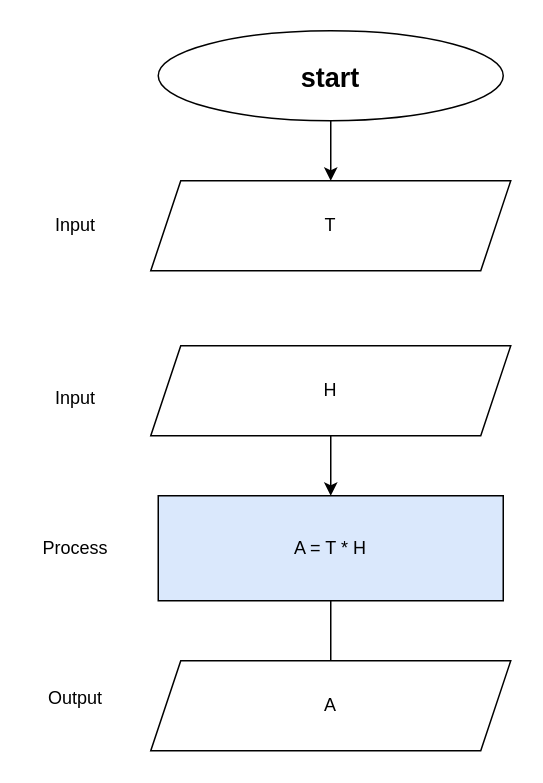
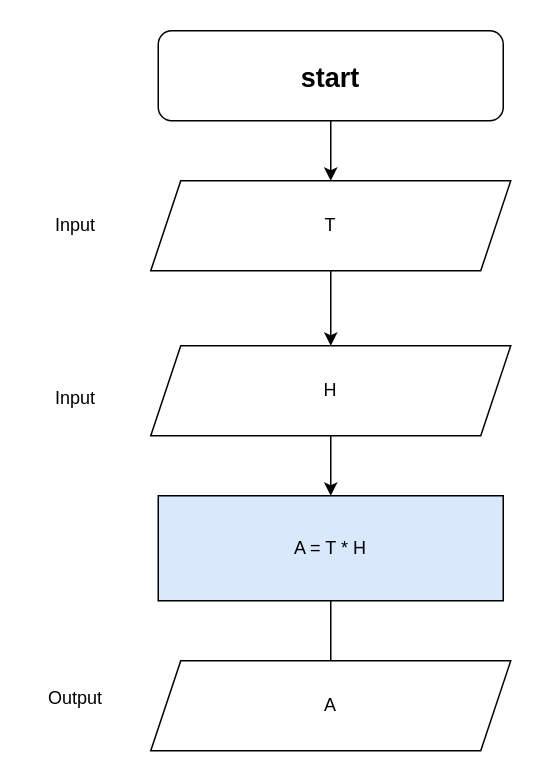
node "start": shape ellipse -> rounded rectangle
edge "T" -> "H": added
node "Process": removed
